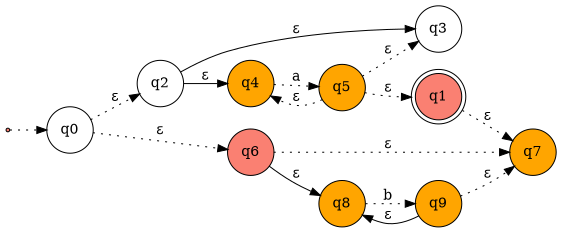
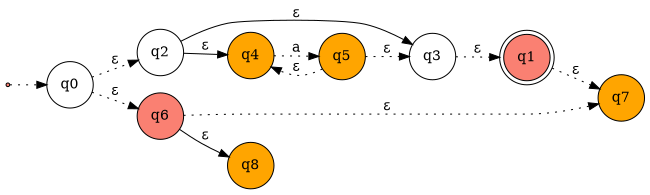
edge "q5" -> "q1": now "q3" -> "q1"
node "q9": removed
